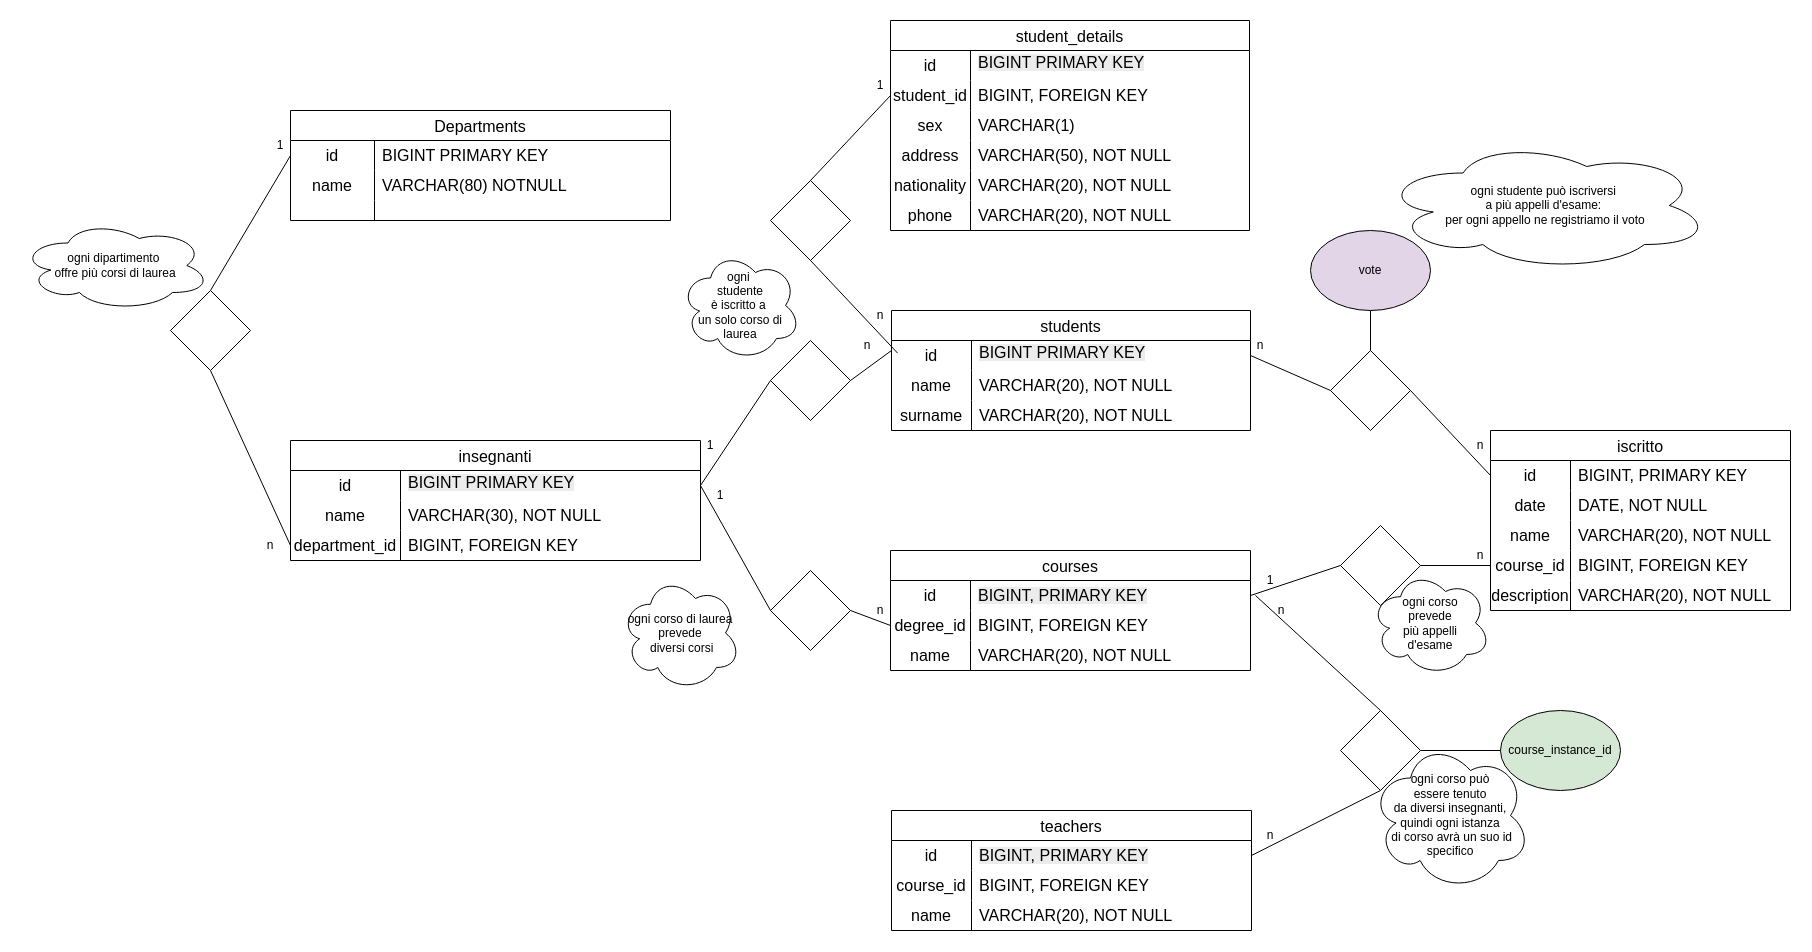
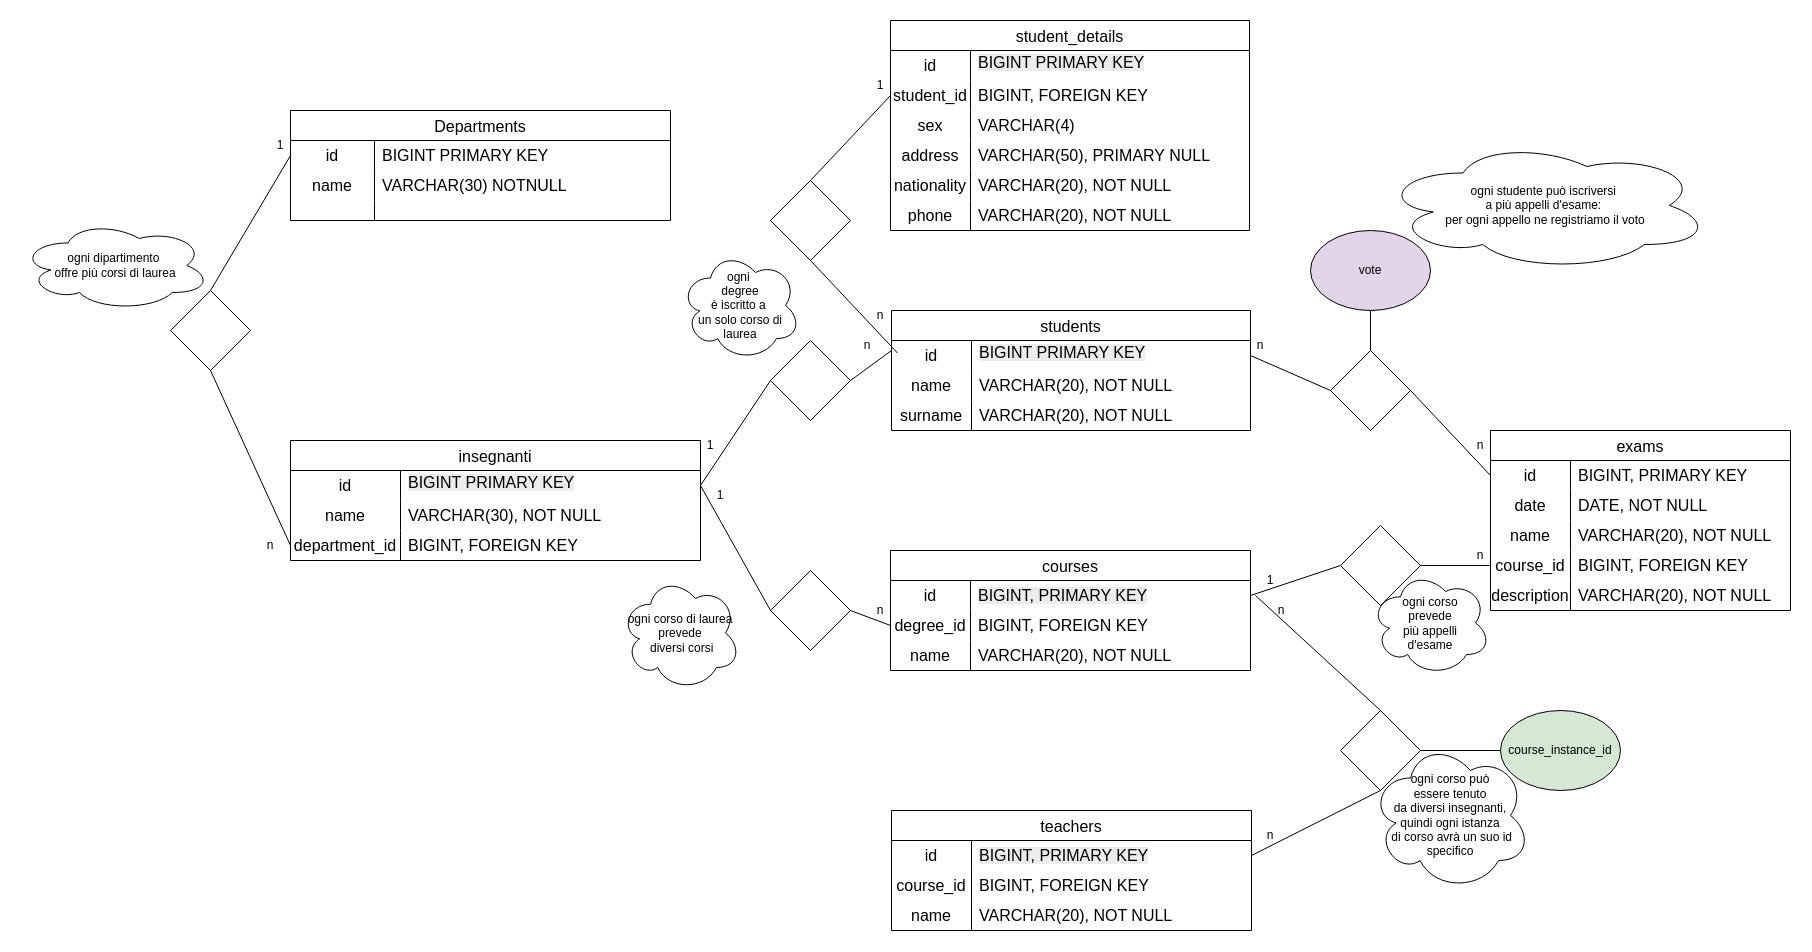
node "VARCHAR(1)": label "VARCHAR(1)" -> "VARCHAR(4)"
node "VARCHAR(50), NOT NULL": label "VARCHAR(50), NOT NULL" -> "VARCHAR(50), PRIMARY NULL"
node "VARCHAR(80) NOTNULL": label "VARCHAR(80) NOTNULL" -> "VARCHAR(30) NOTNULL"
node "ogni studente è iscritto a un solo corso di laurea": label "ogni studente è iscritto a un solo corso di laurea" -> "ogni degree è iscritto a un solo corso di laurea"
node "iscritto": label "iscritto" -> "exams"
